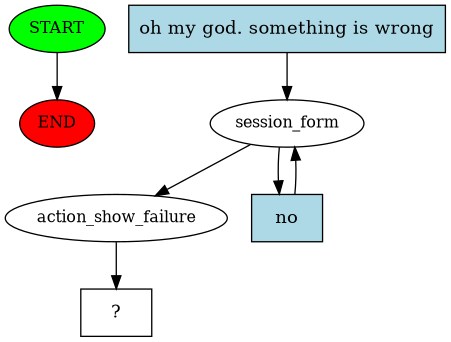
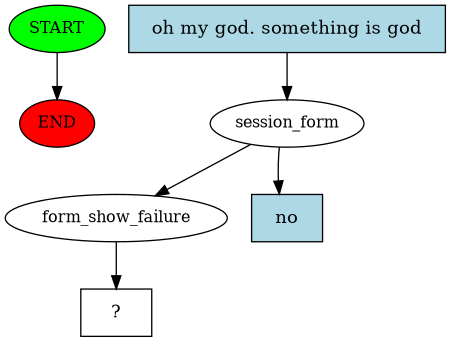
node "oh my god. something is wrong": label "oh my god. something is wrong" -> "oh my god. something is god"
edge "no" -> "session_form": removed
node "action_show_failure": label "action_show_failure" -> "form_show_failure"
